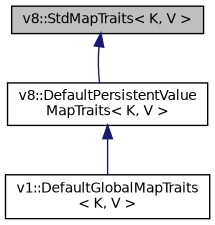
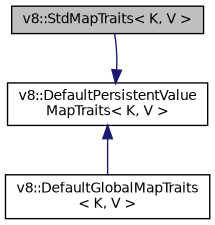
edge "v8::DefaultPersistentValue MapTraits< K, V >" -> "v8::StdMapTraits< K, V >": reversed
node "v1::DefaultGlobalMapTraits < K, V >": label "v1::DefaultGlobalMapTraits < K, V >" -> "v8::DefaultGlobalMapTraits < K, V >"
